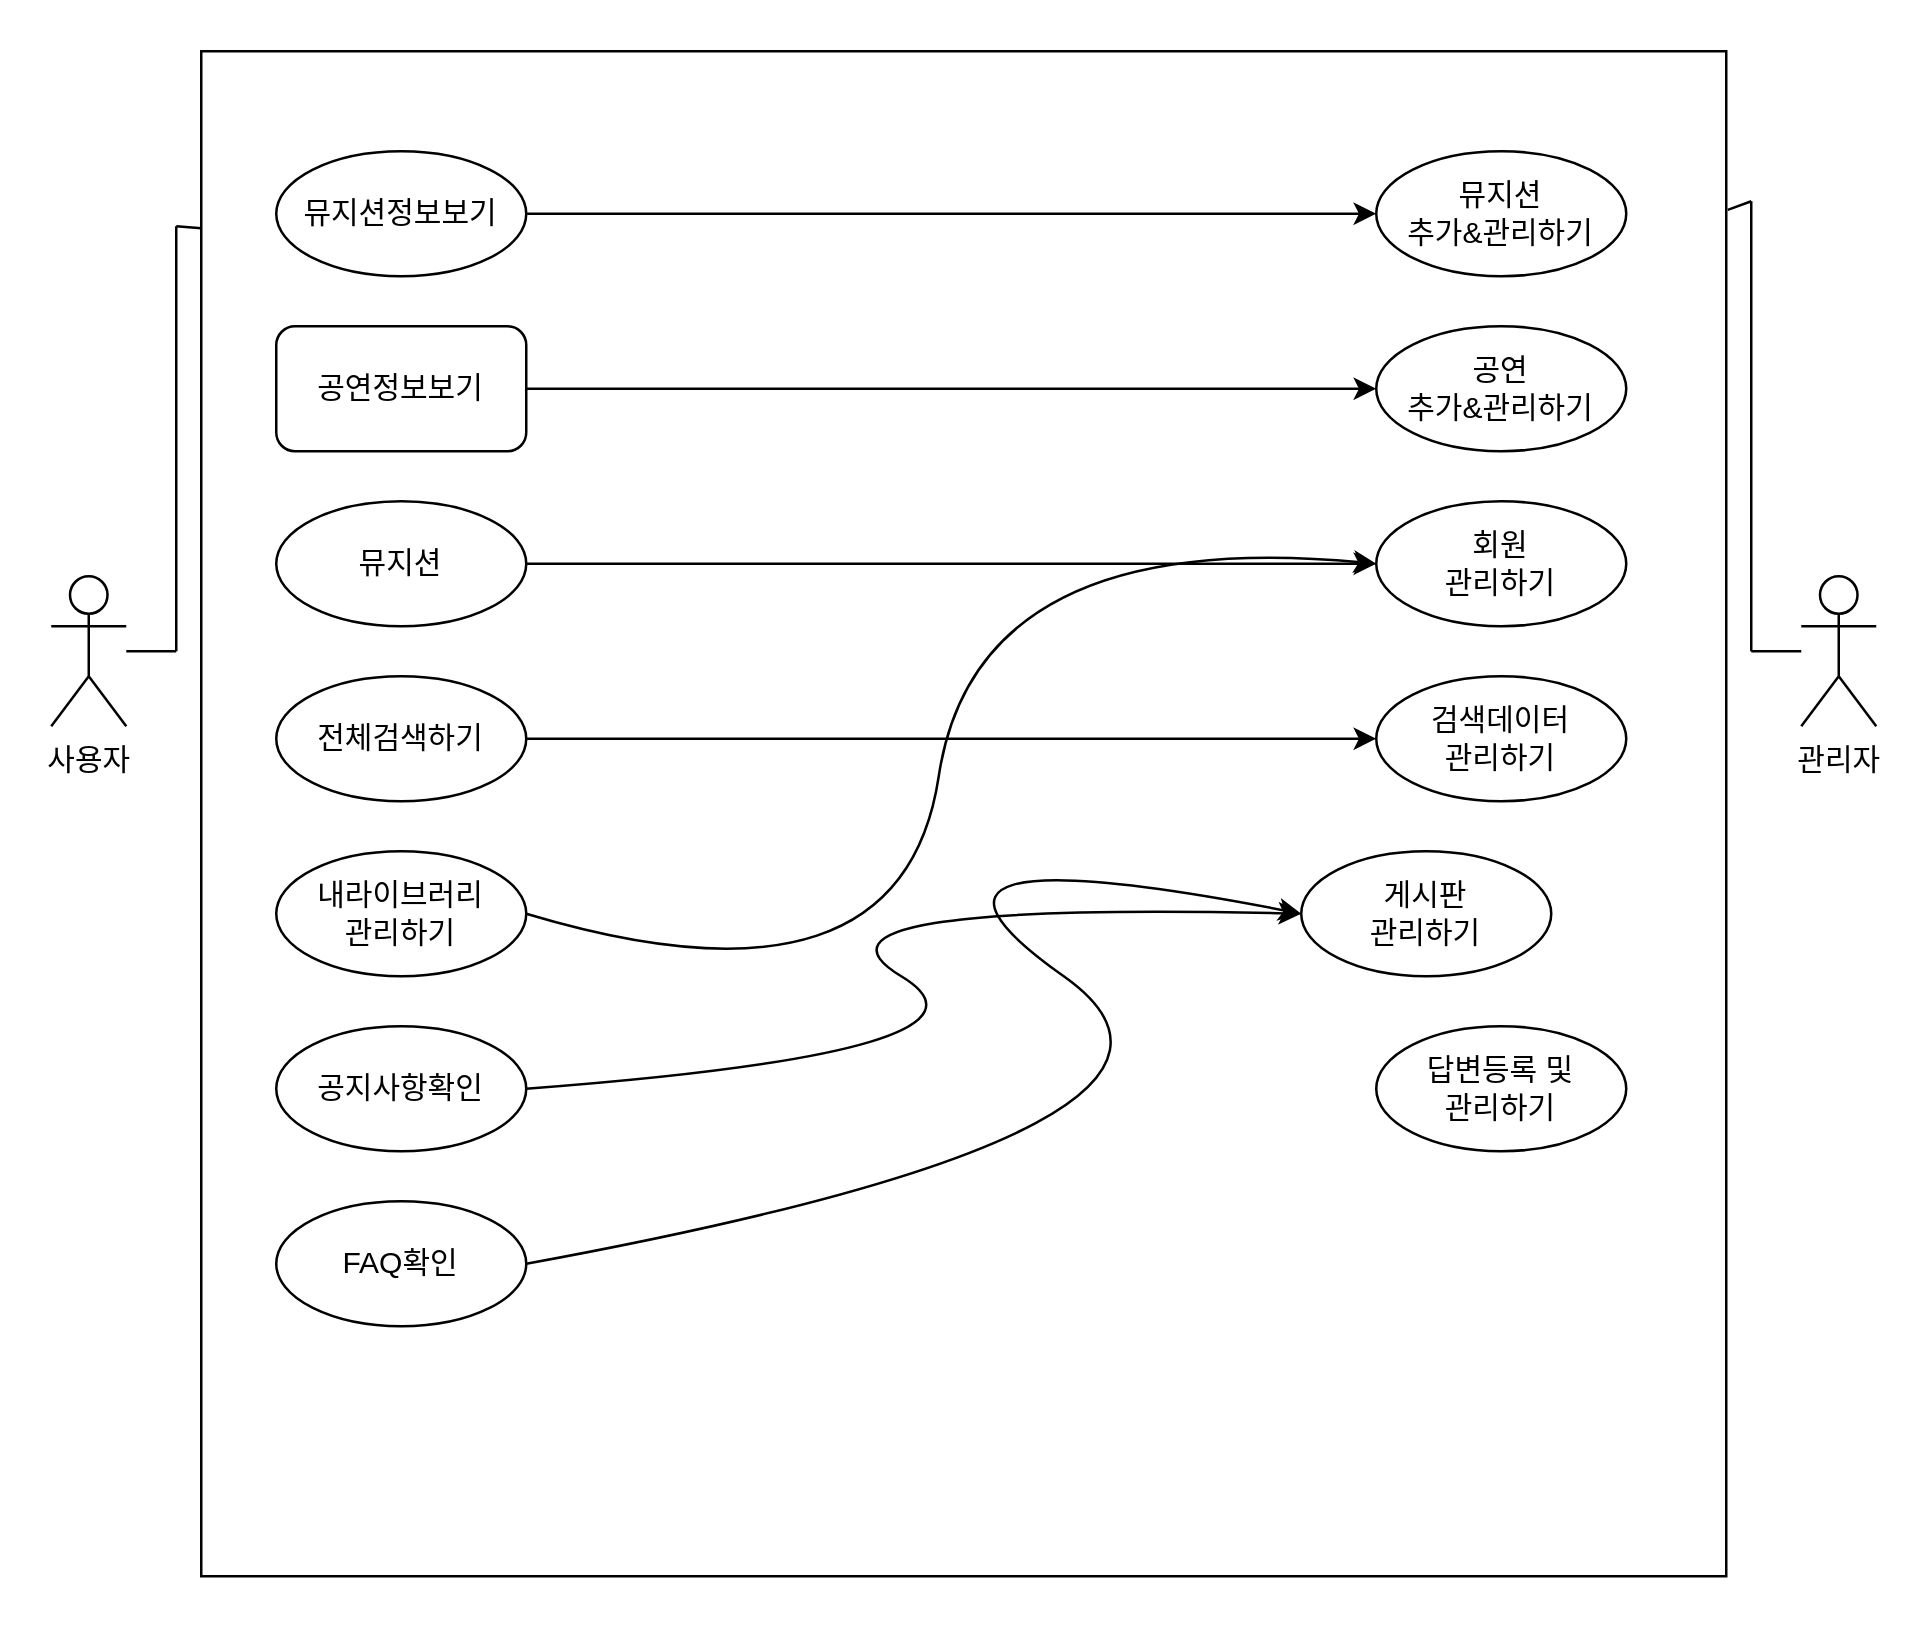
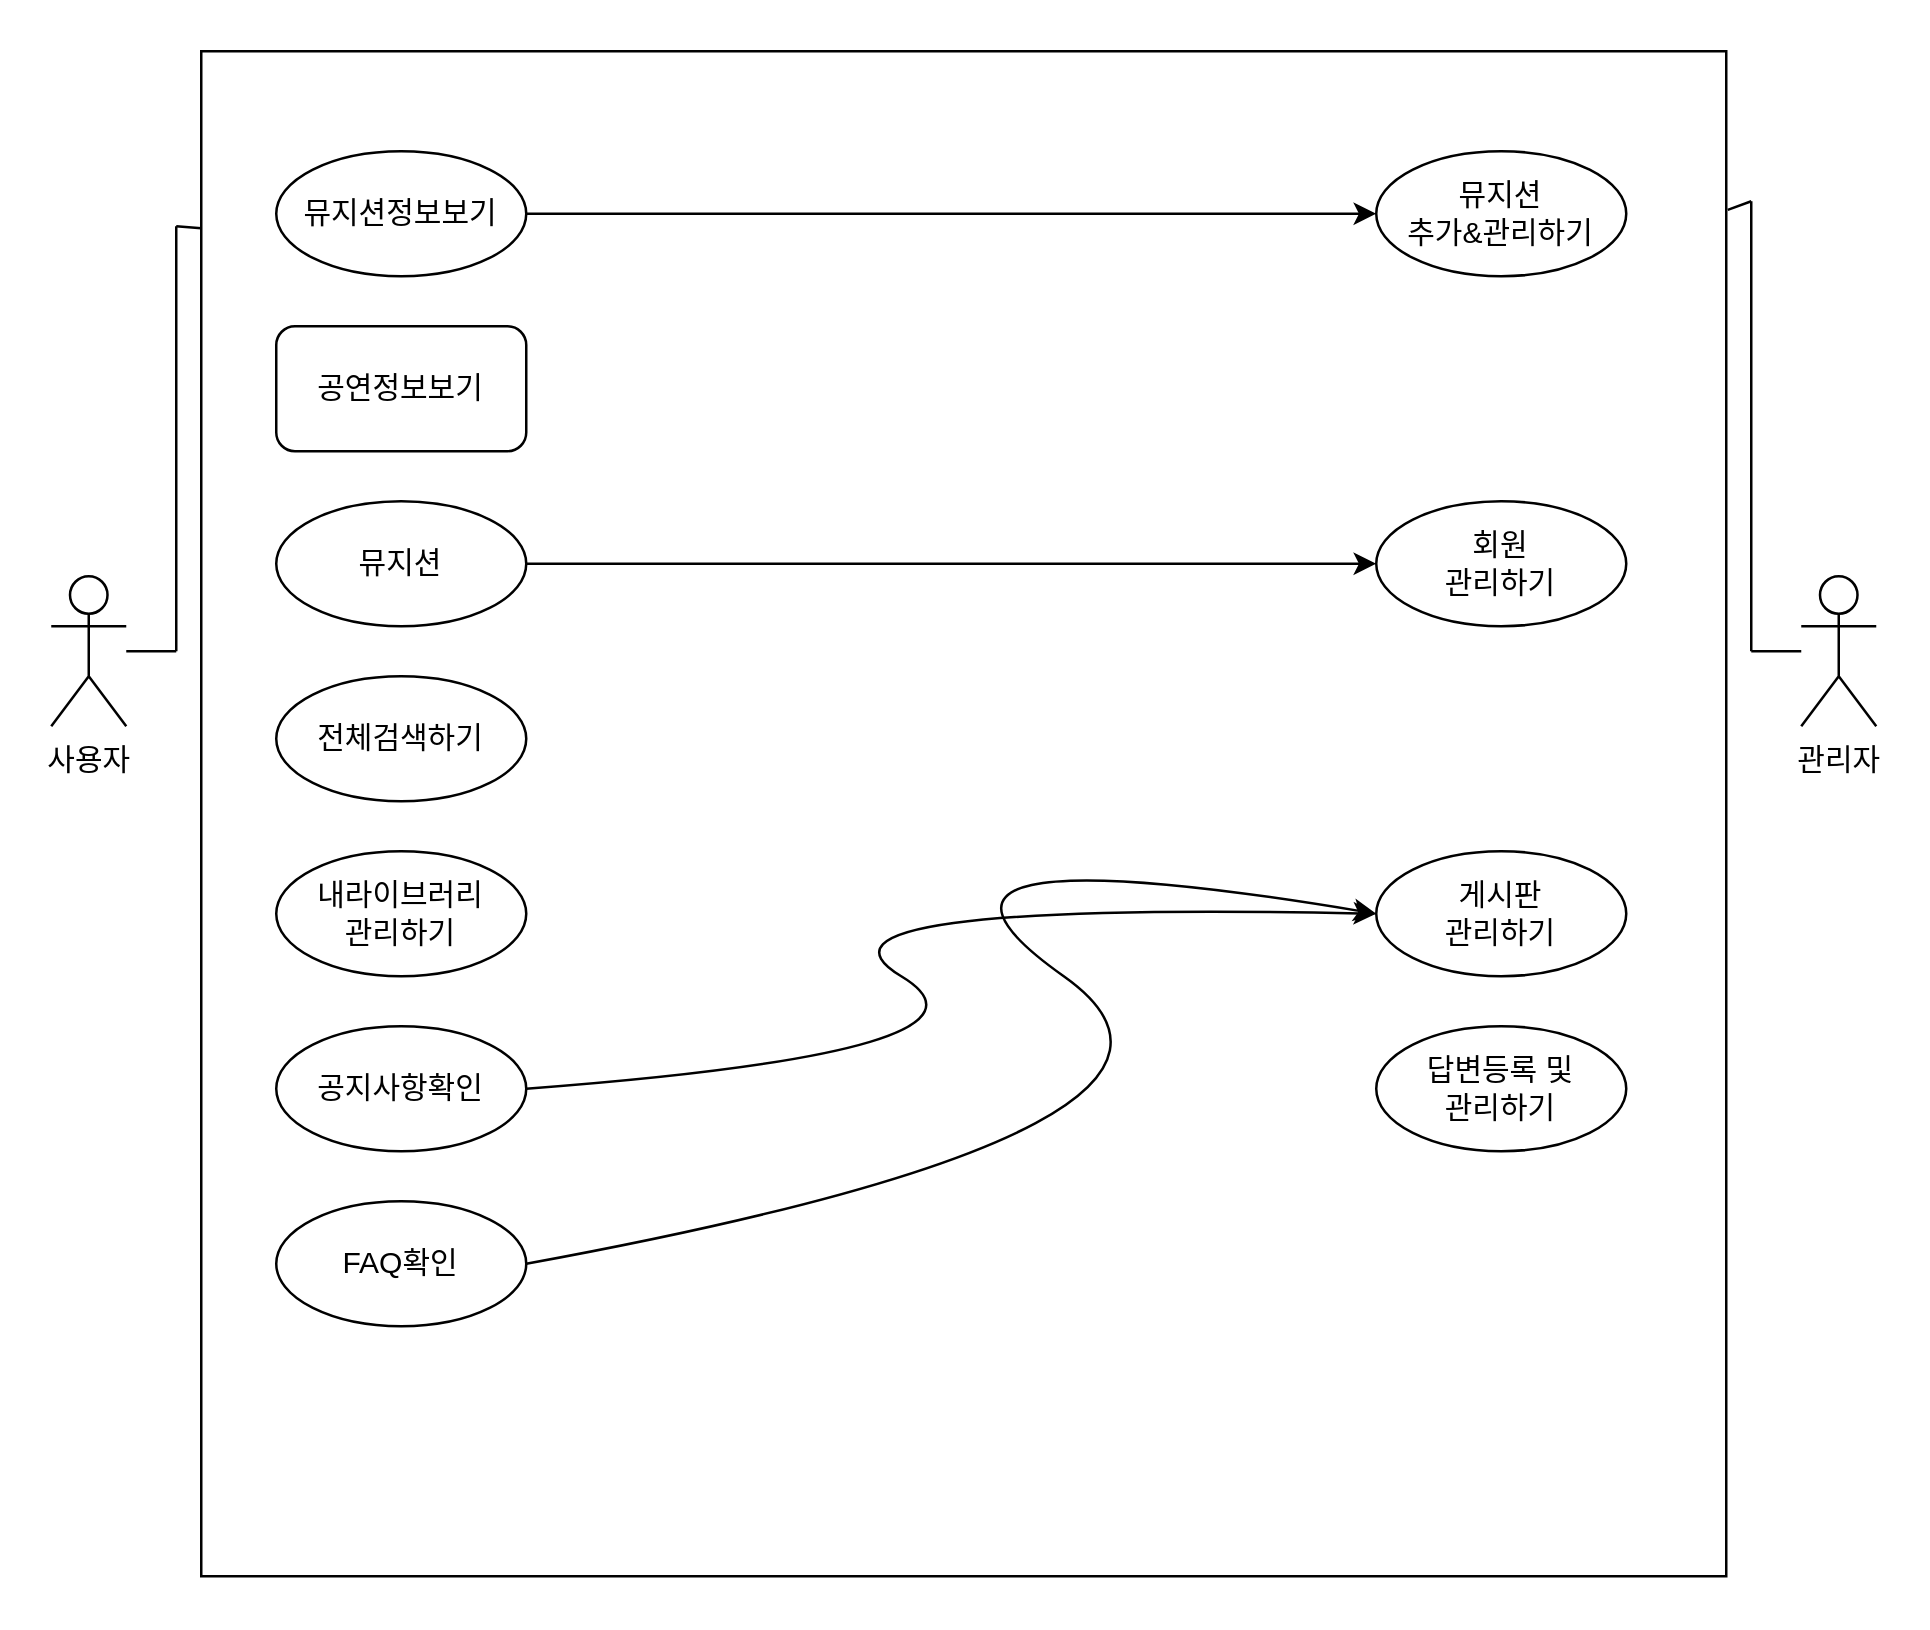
edge "공연정보보기" -> "공연 추가&관리하기": removed
node "공연 추가&관리하기": removed
edge "전체검색하기" -> "검색데이터 관리하기": removed
node "검색데이터 관리하기": removed
node "게시판 관리하기": moved (1426, 914) -> (1501, 914)
edge "내라이브러리 관리하기" -> "회원 관리하기": removed
